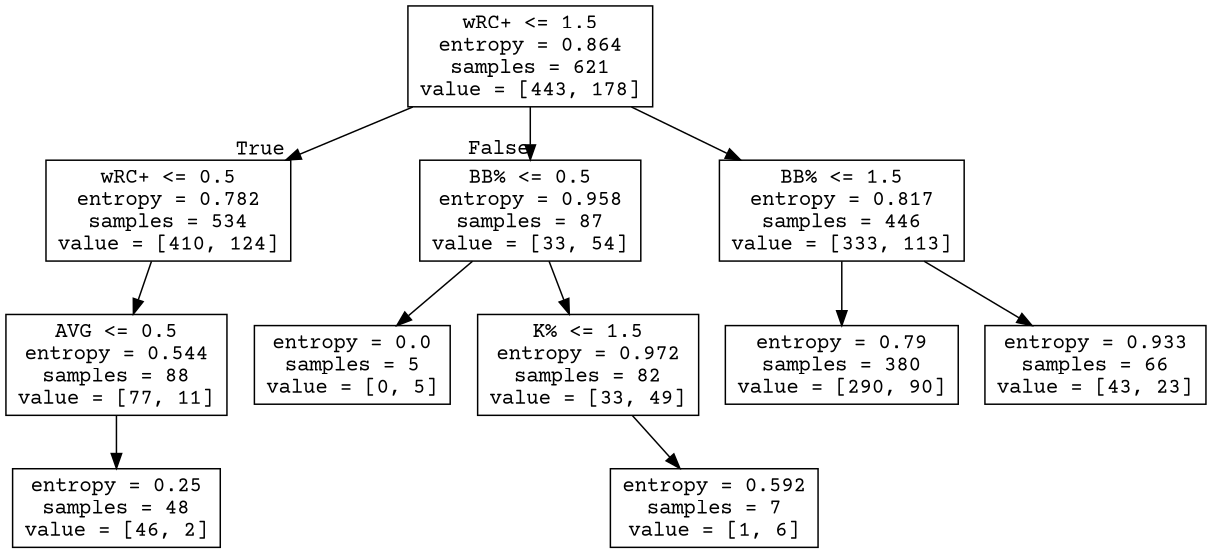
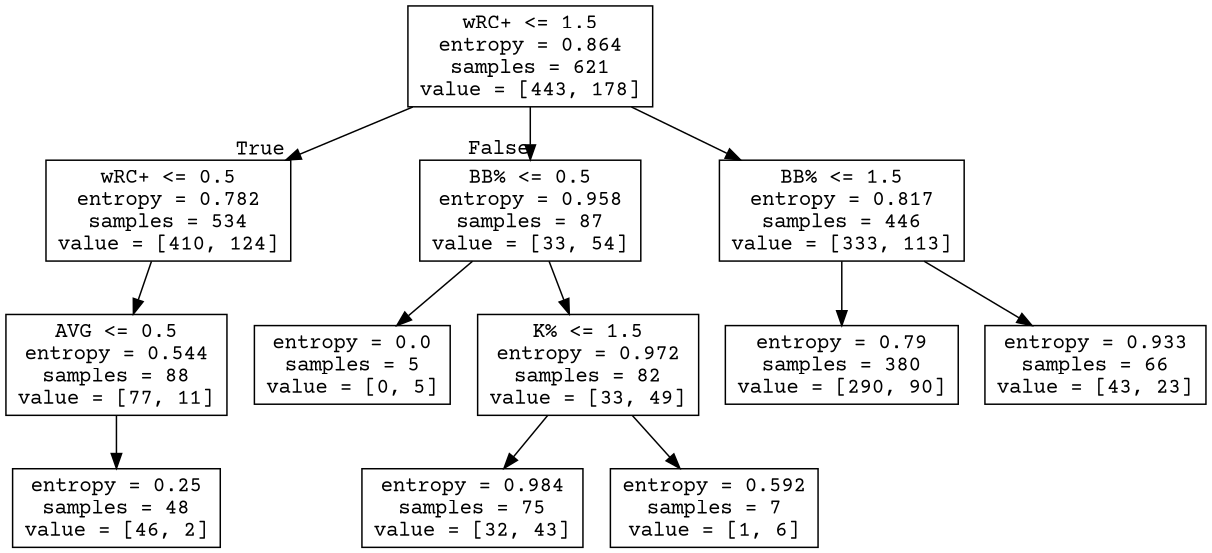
node "entropy = 0.984 samples = 75 value = [32, 43]": added
